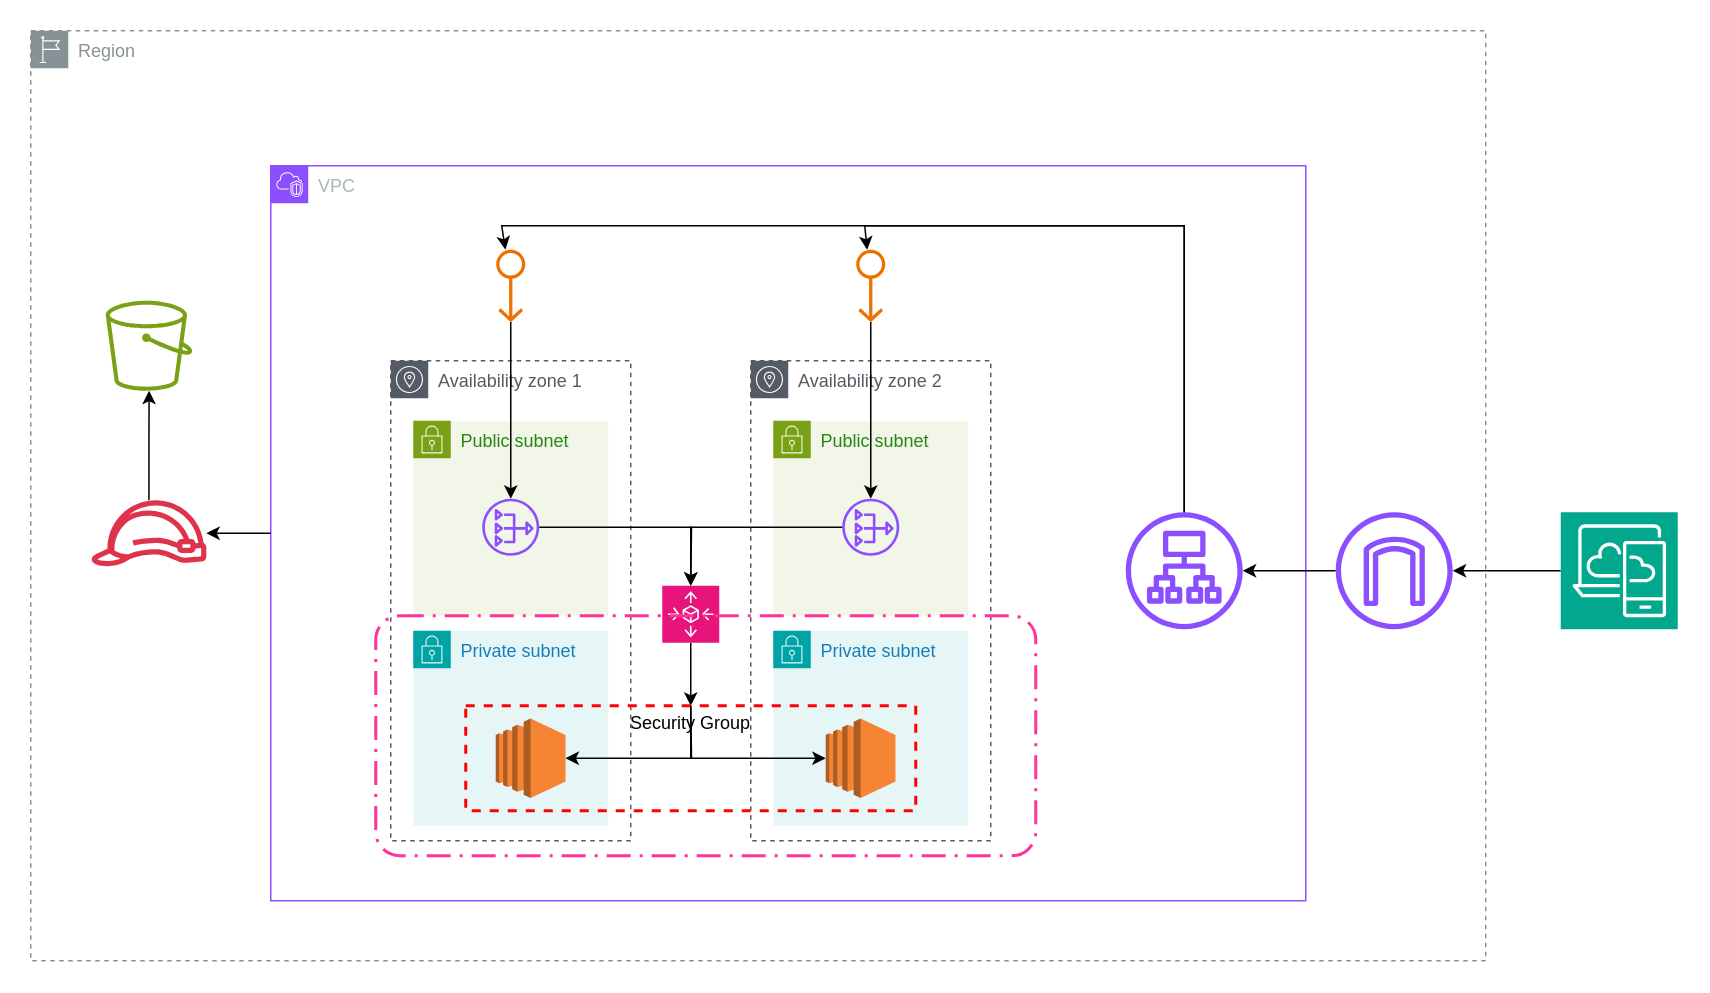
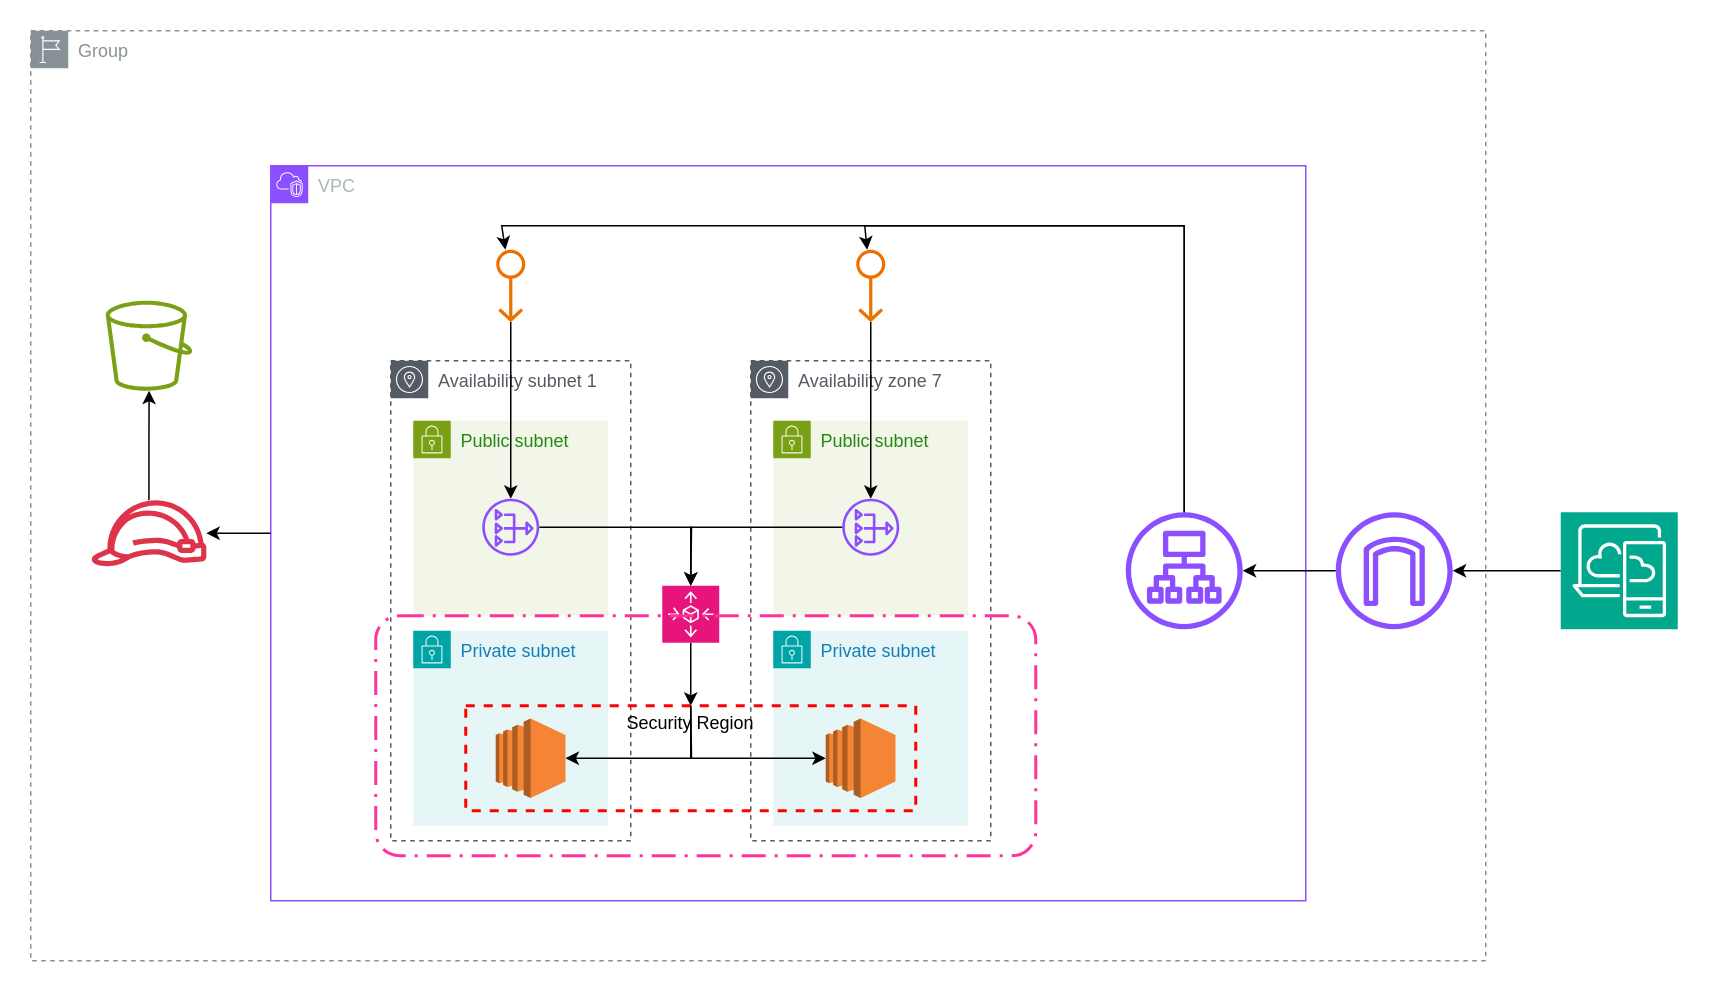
node "Region": label "Region" -> "Group"
node "Availability zone 1": label "Availability zone 1" -> "Availability subnet 1"
node "Availability zone 2": label "Availability zone 2" -> "Availability zone 7"
node "Security Group": label "Security Group" -> "Security Region"
